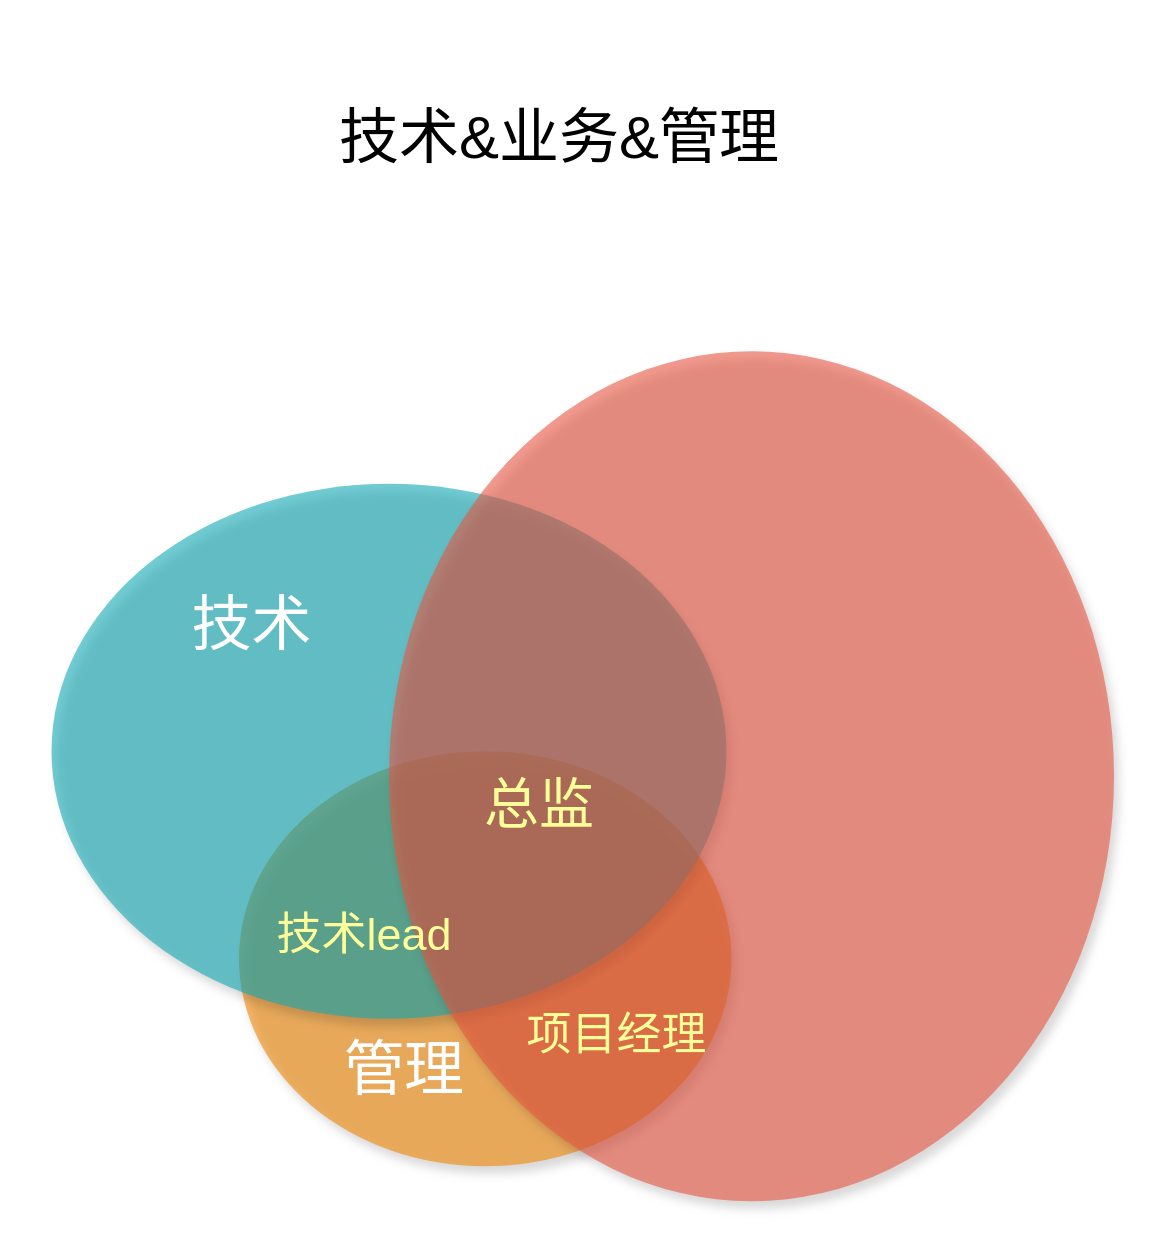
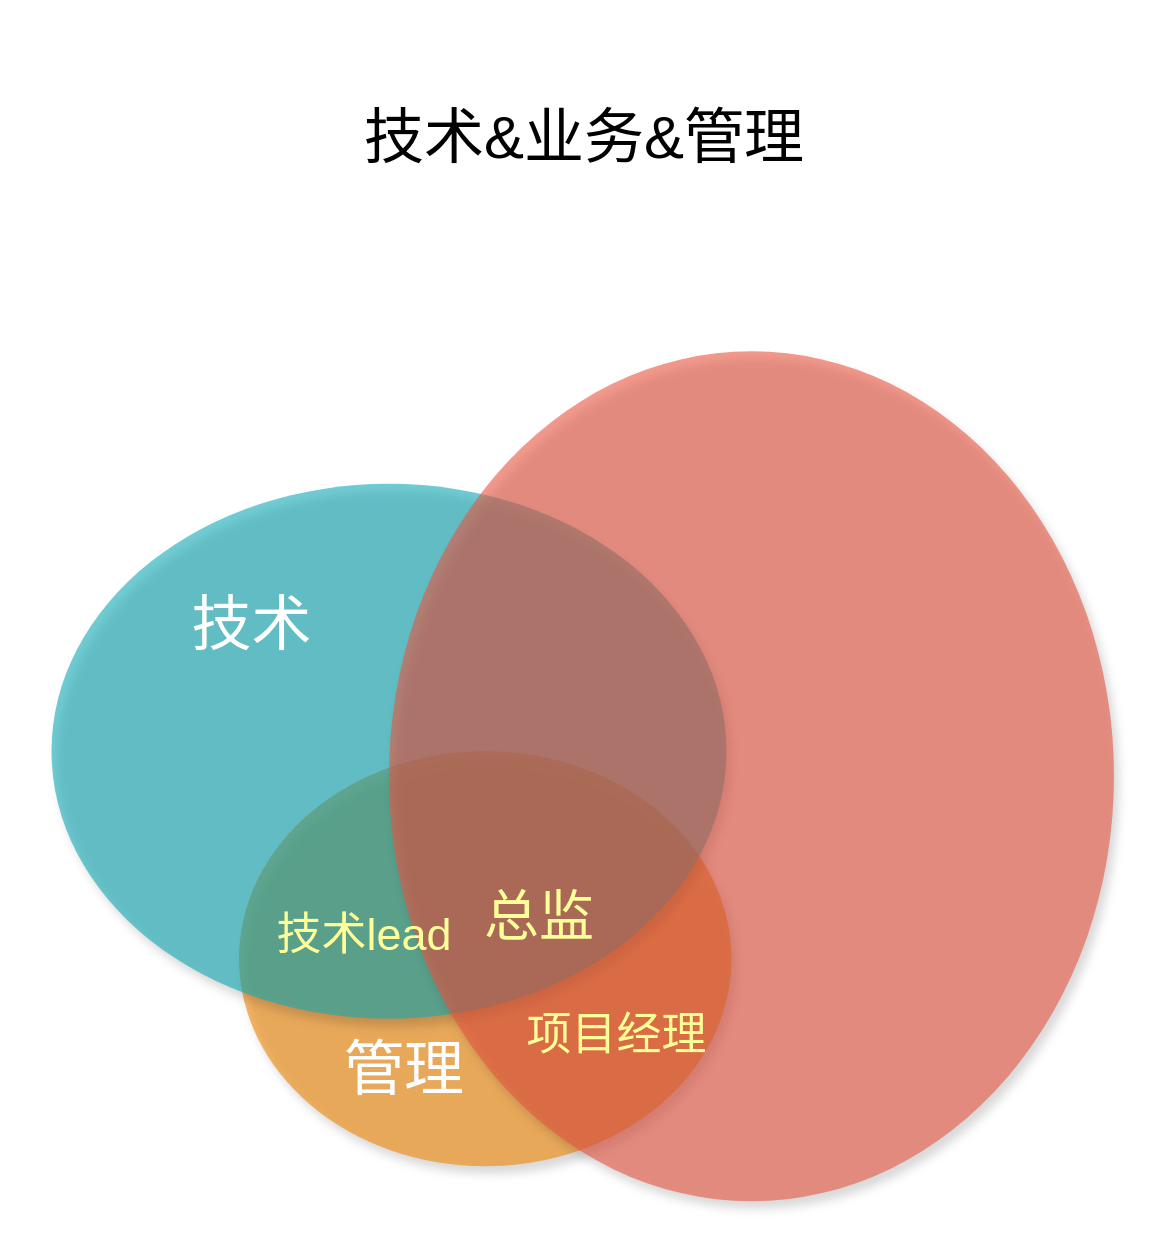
node "技术&业务&管理": moved (558, 139) -> (583, 139)
node "总监": moved (539, 806) -> (539, 919)
